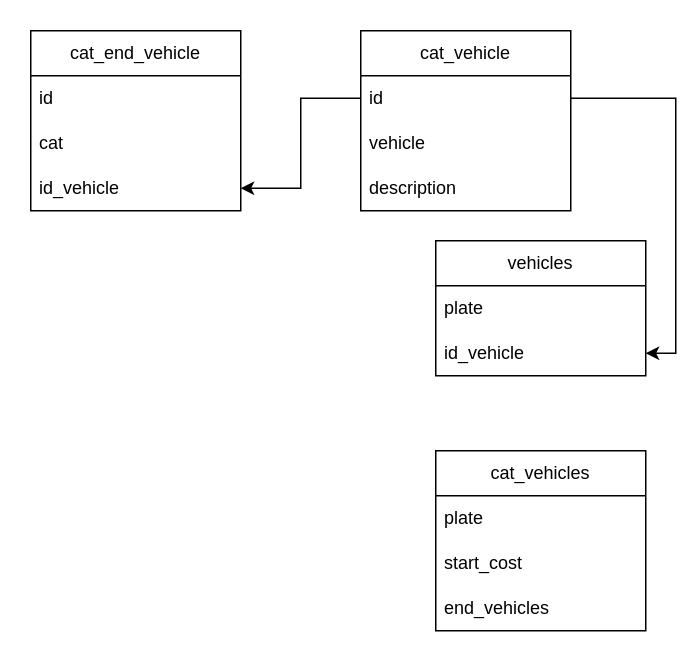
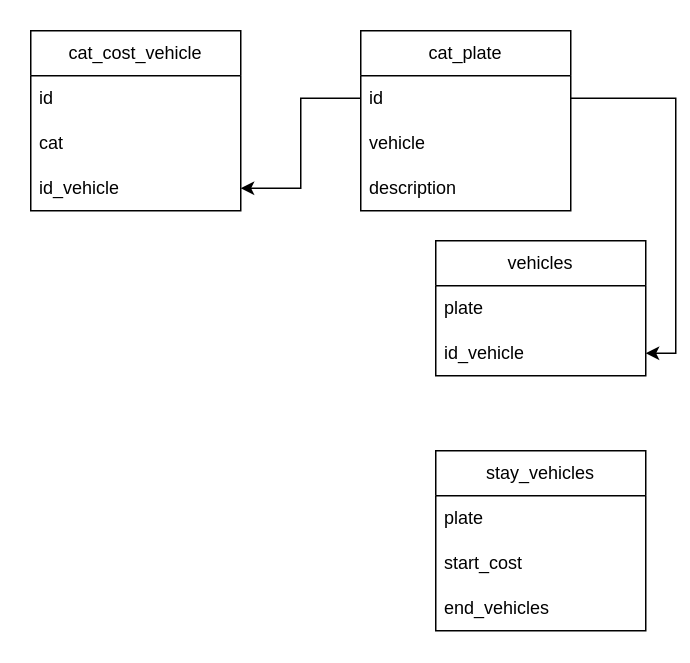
node "cat_end_vehicle": label "cat_end_vehicle" -> "cat_cost_vehicle"
node "cat_vehicle": label "cat_vehicle" -> "cat_plate"
node "cat_vehicles": label "cat_vehicles" -> "stay_vehicles"
